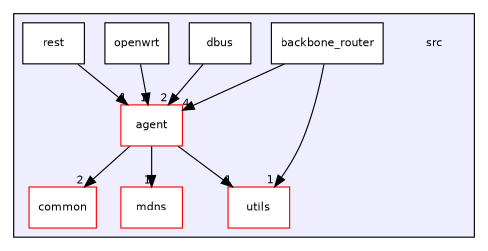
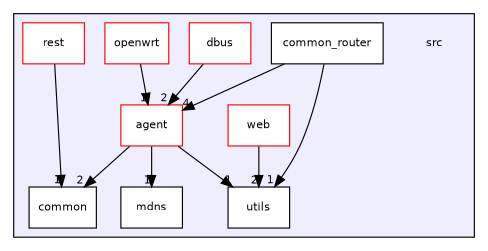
node "rest": color black -> red
node "openwrt": color black -> red
node "dbus": color black -> red
node "backbone_router": label "backbone_router" -> "common_router"
edge "rest" -> "agent": now "rest" -> "common"
node "web": added
node "common": color red -> black
node "mdns": color red -> black
node "utils": color red -> black
